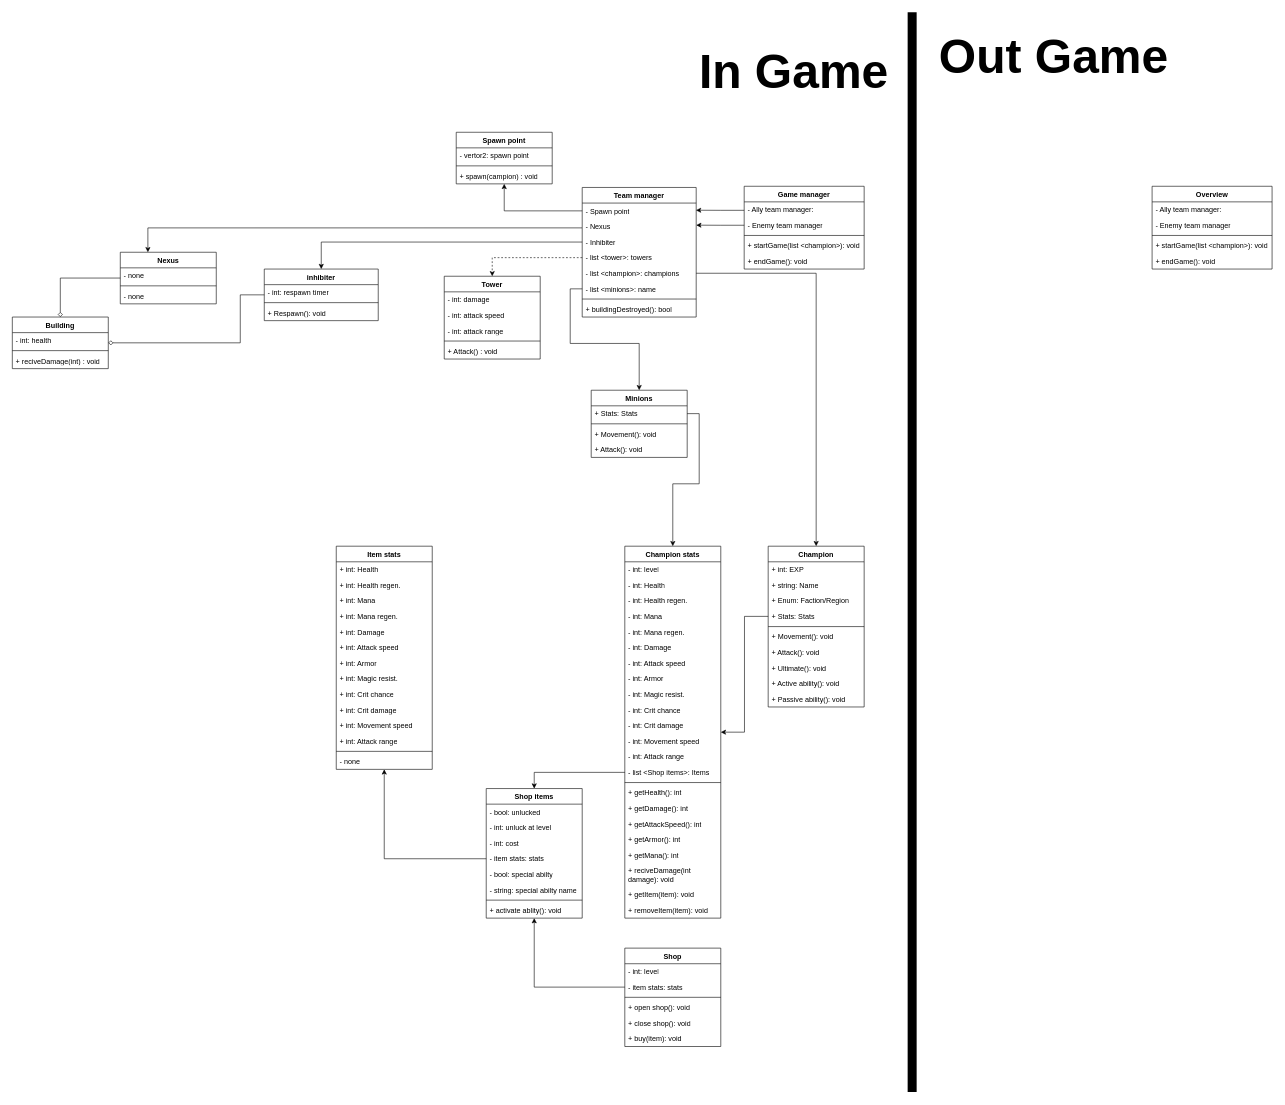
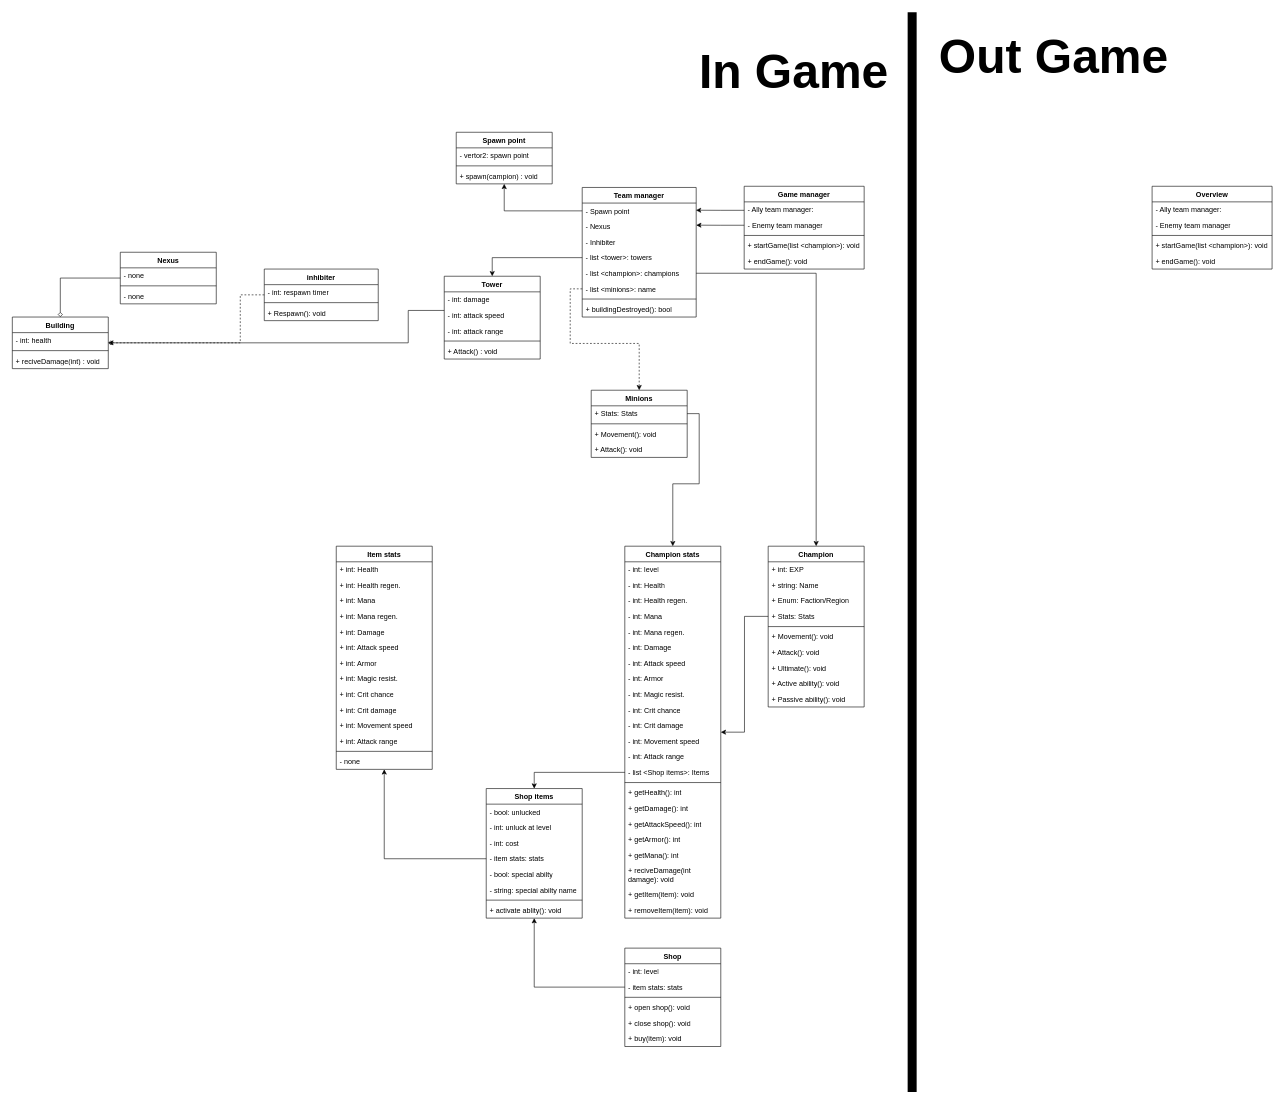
edge "- Inhibiter" -> "inhibiter": removed
edge "- Nexus" -> "Nexus": removed
edge "- list <tower>: towers" -> "Tower": style dashed -> solid
edge "inhibiter" -> "Building": style solid -> dashed
edge "Tower" -> "Building": added
edge "- list <minions>: name" -> "Minions": style solid -> dashed
